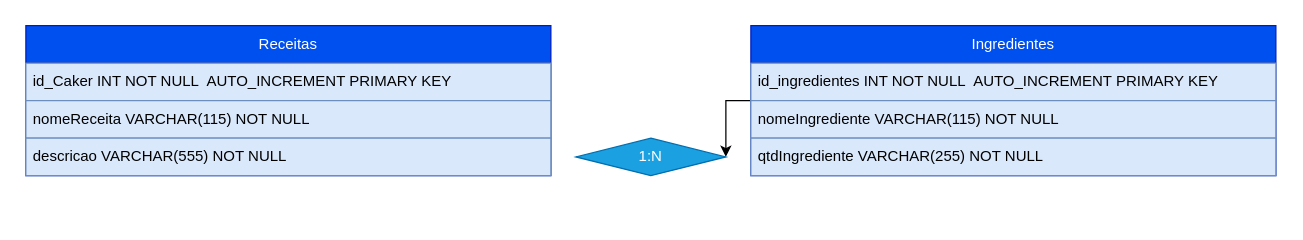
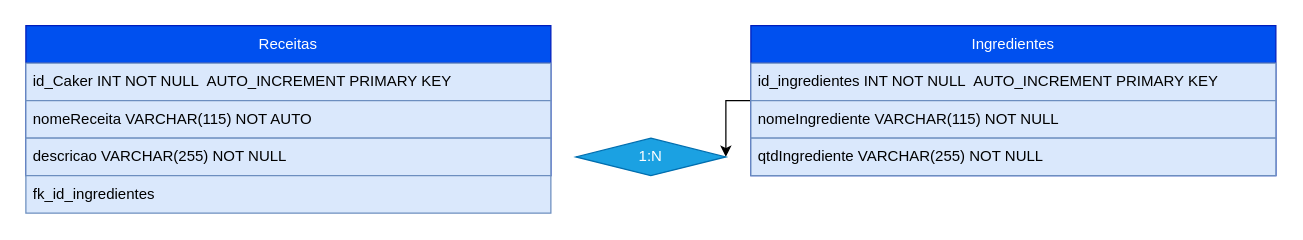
node "nomeReceita VARCHAR(115) NOT NULL": label "nomeReceita VARCHAR(115) NOT NULL" -> "nomeReceita VARCHAR(115) NOT AUTO"
node "descricao VARCHAR(555) NOT NULL": label "descricao VARCHAR(555) NOT NULL" -> "descricao VARCHAR(255) NOT NULL"
node "fk_id_ingredientes": added
